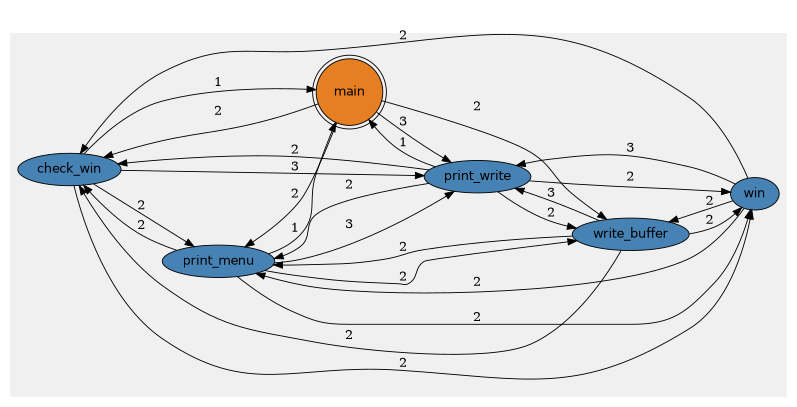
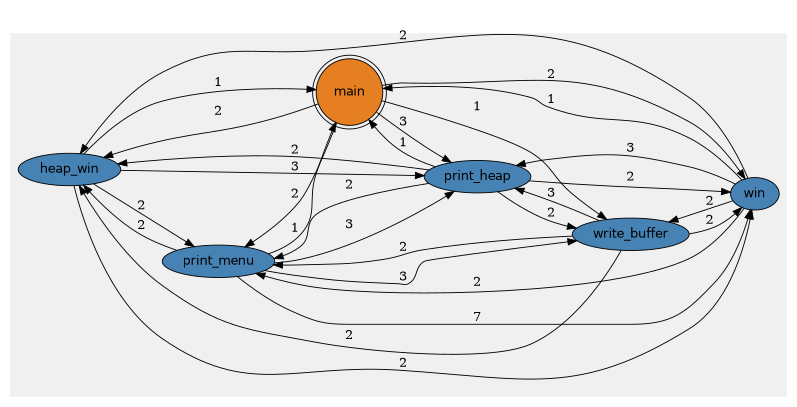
edge "main" -> "win": added, label "2"
edge "main" -> "write_buffer": label "2" -> "1"
edge "win" -> "main": added, label "1"
node "check_win": label "check_win" -> "heap_win"
node "print_write": label "print_write" -> "print_heap"
edge "print_menu" -> "write_buffer": label "2" -> "3"
edge "print_menu" -> "win": label "2" -> "7"
